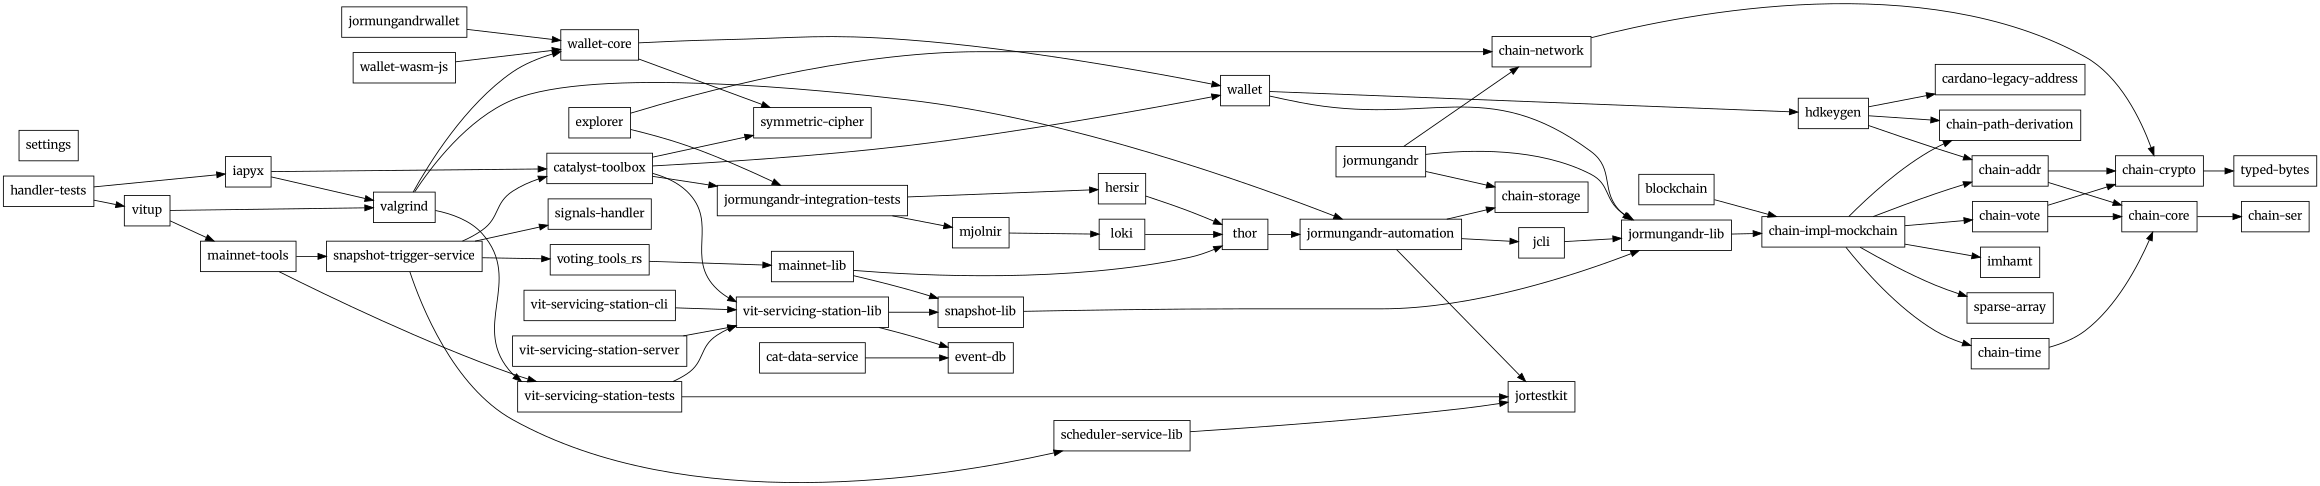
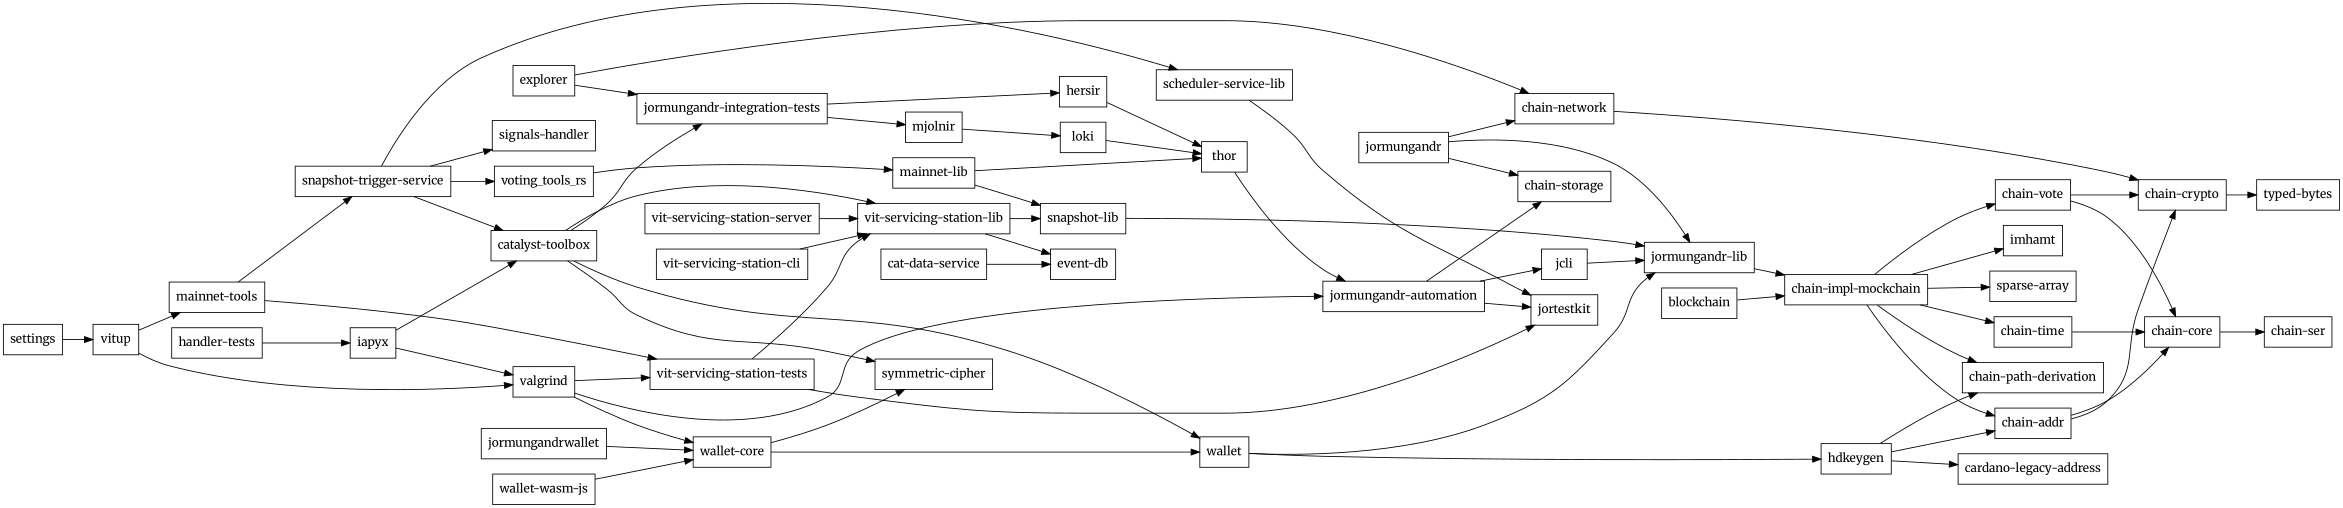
edge "handler-tests" -> "vitup": now "settings" -> "vitup"
